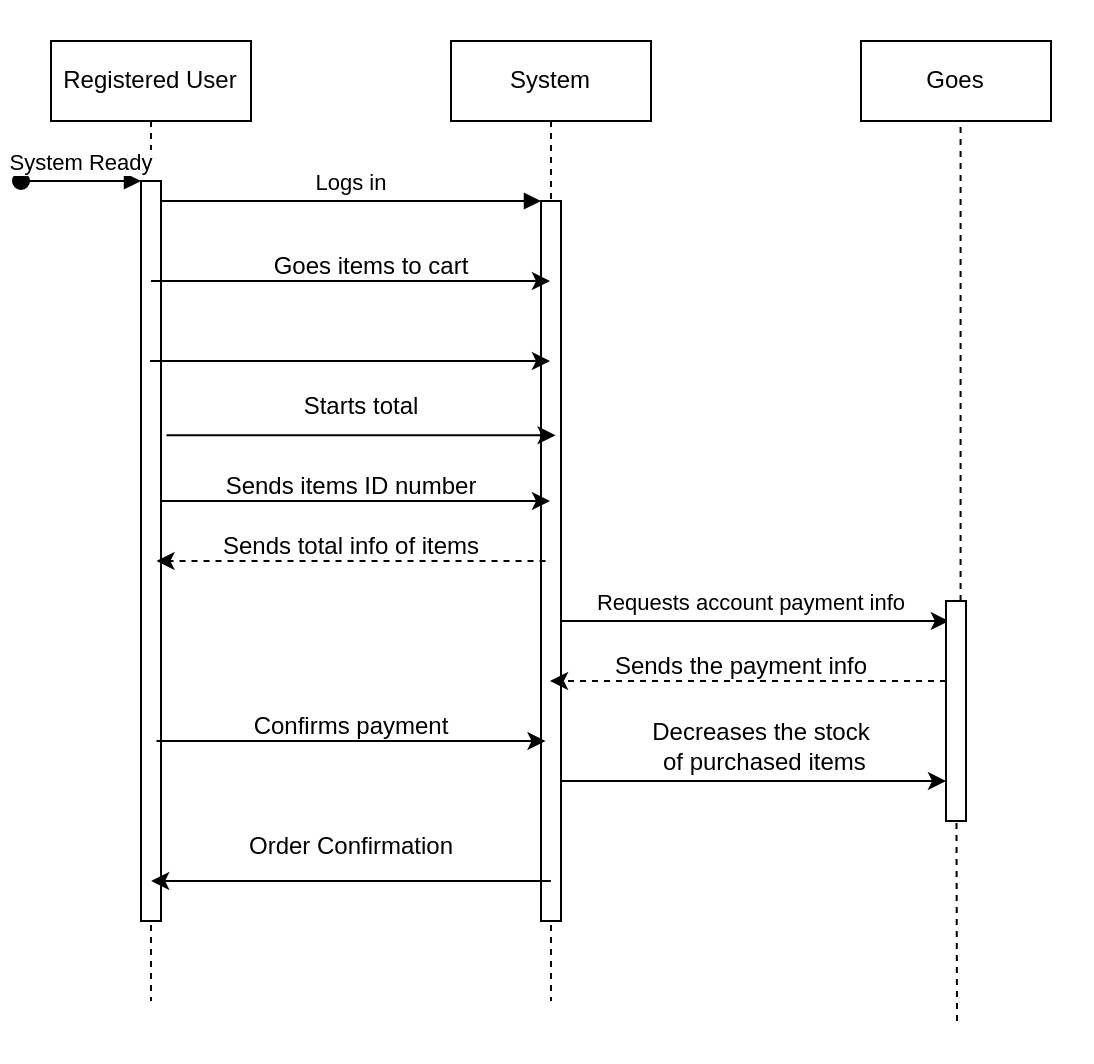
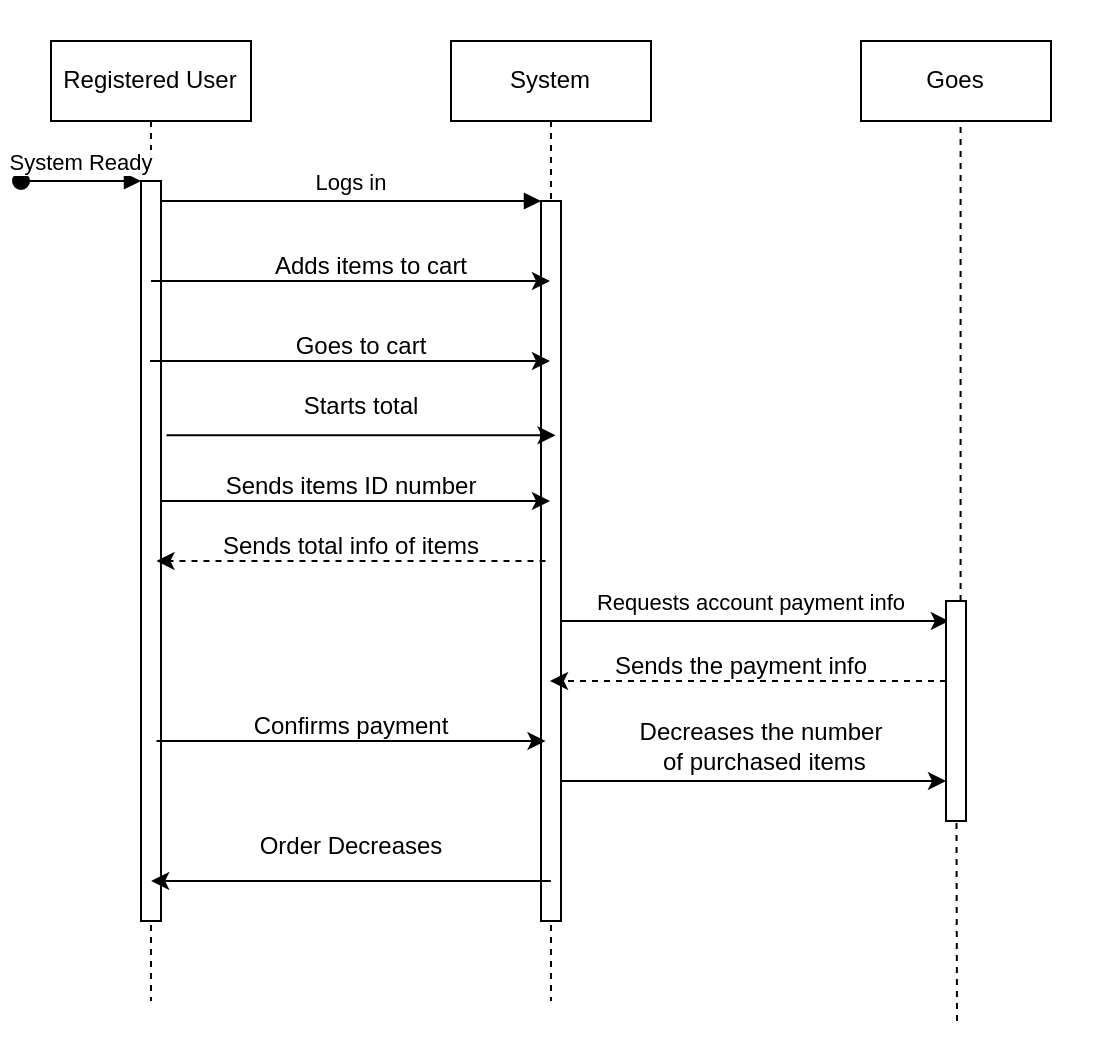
node "Goes items to cart": label "Goes items to cart" -> "Adds items to cart"
node "Goes to cart": added
node "Decreases the stock of purchased items": label "Decreases the stock of purchased items" -> "Decreases the number of purchased items"
node "Order Confirmation": label "Order Confirmation" -> "Order Decreases"
